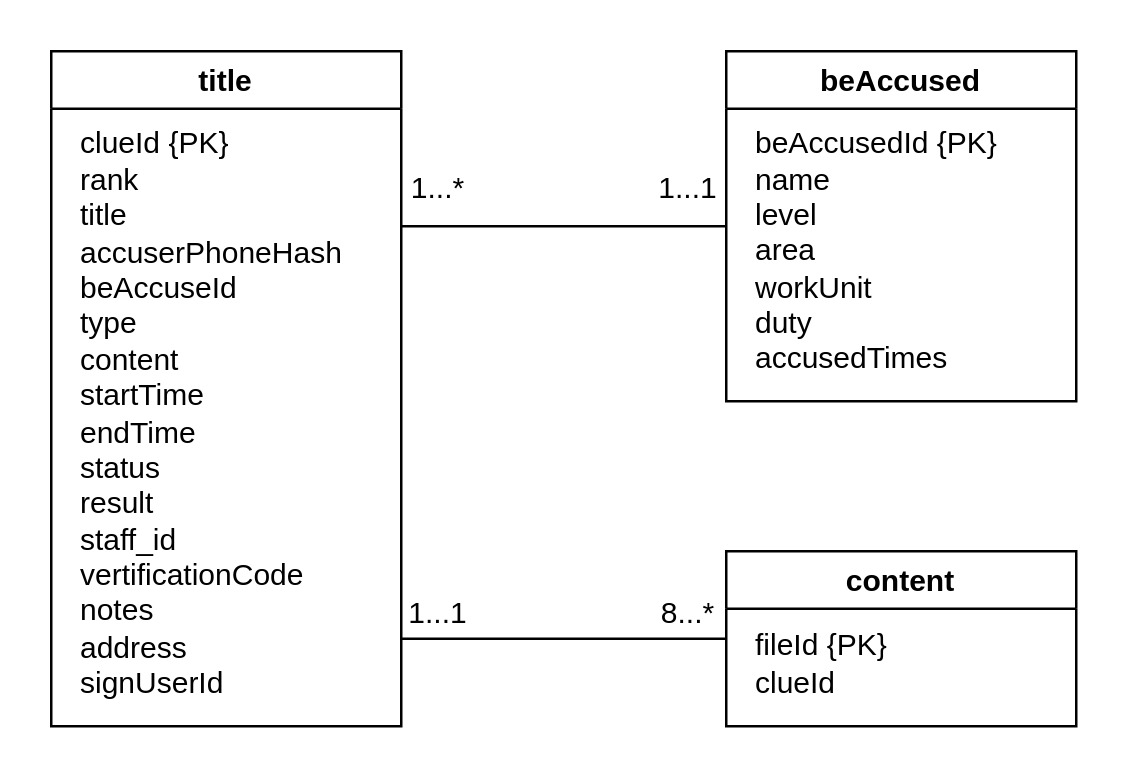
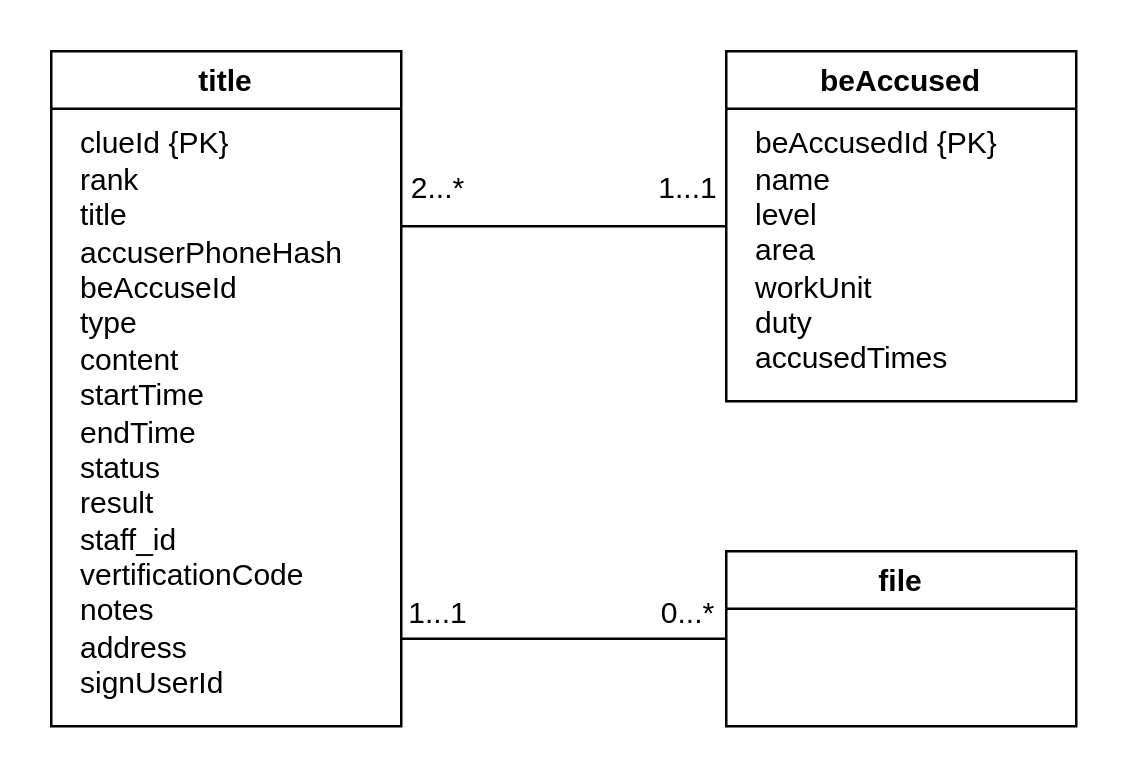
node "1...*": label "1...*" -> "2...*"
node "content": label "content" -> "file"
node "8...*": label "8...*" -> "0...*"
node "fileId {PK} clueId": removed
